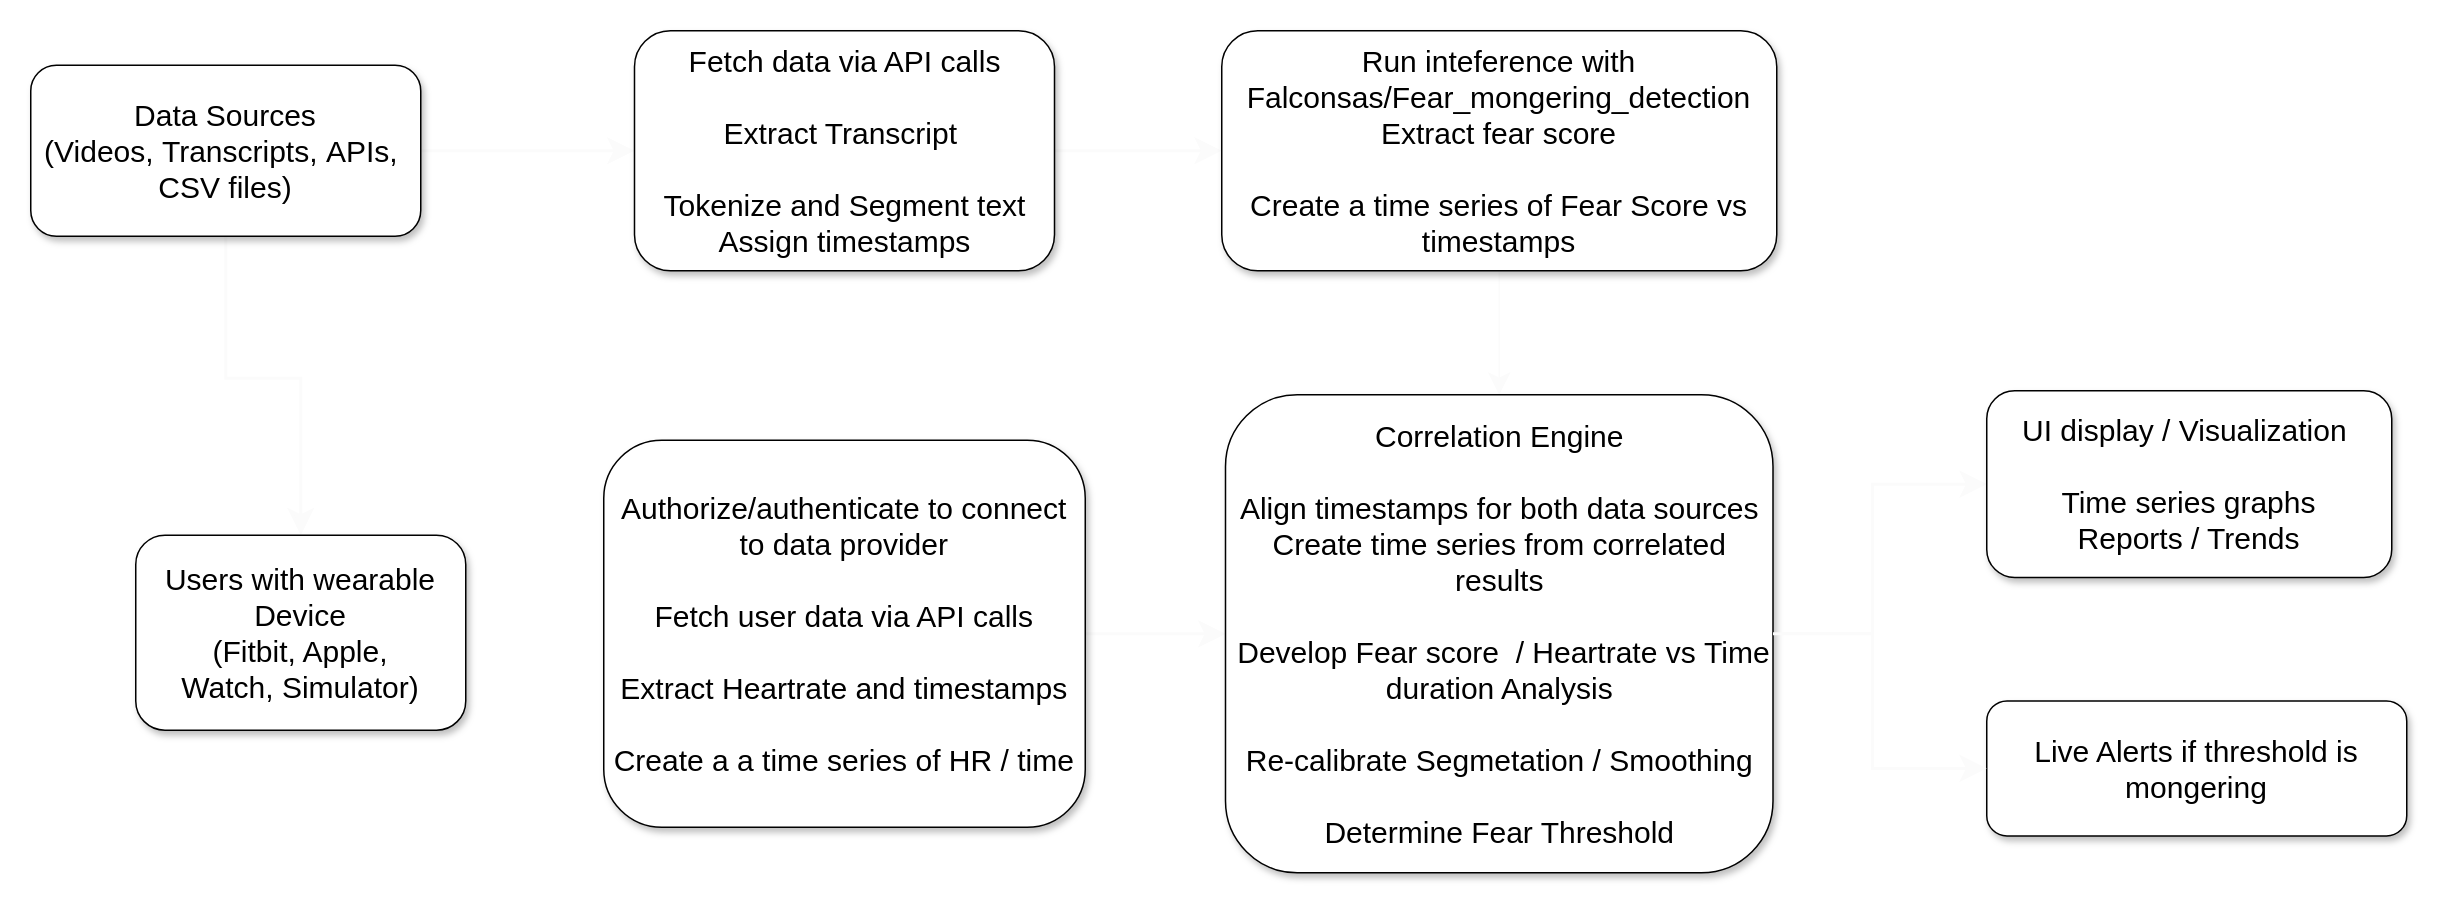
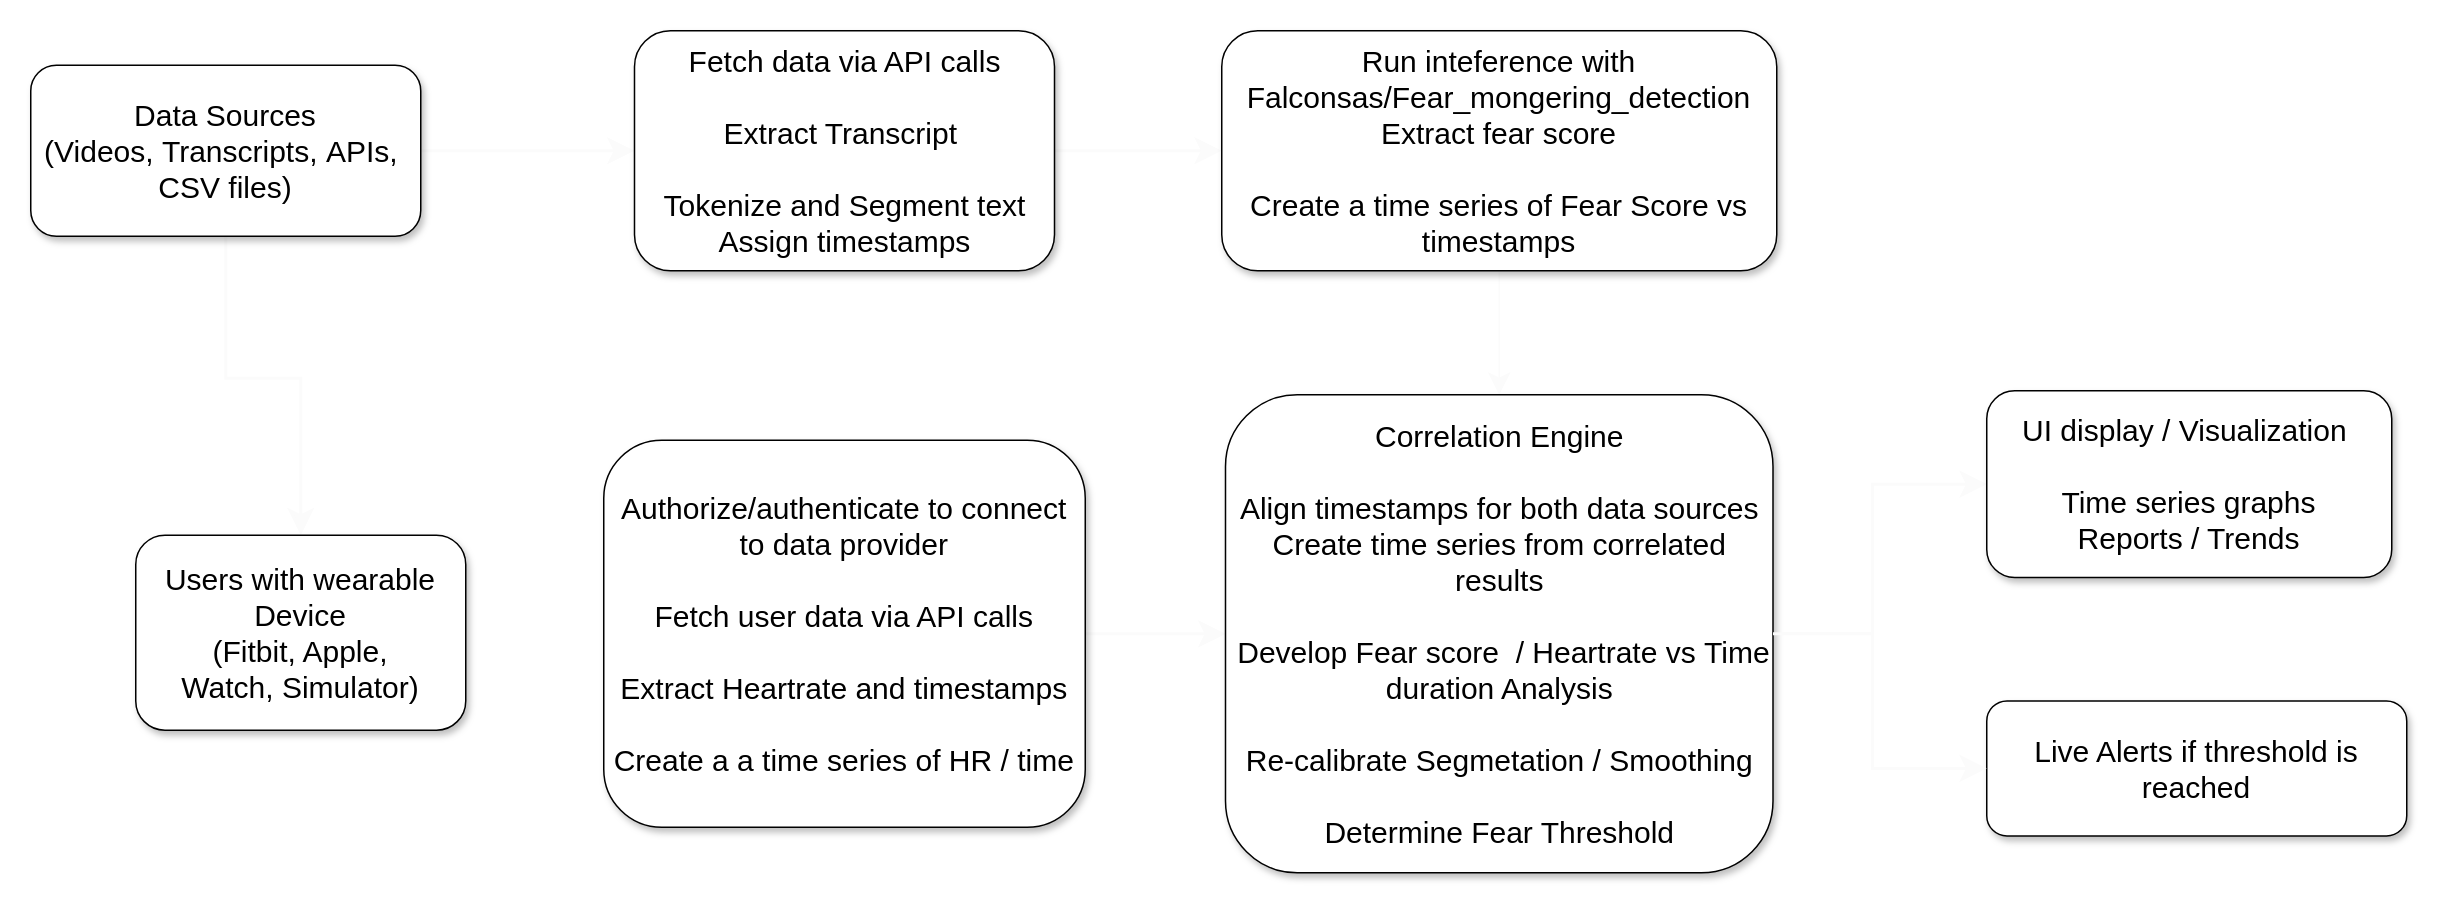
node "Live Alerts if threshold is mongering": label "Live Alerts if threshold is mongering" -> "Live Alerts if threshold is reached"
